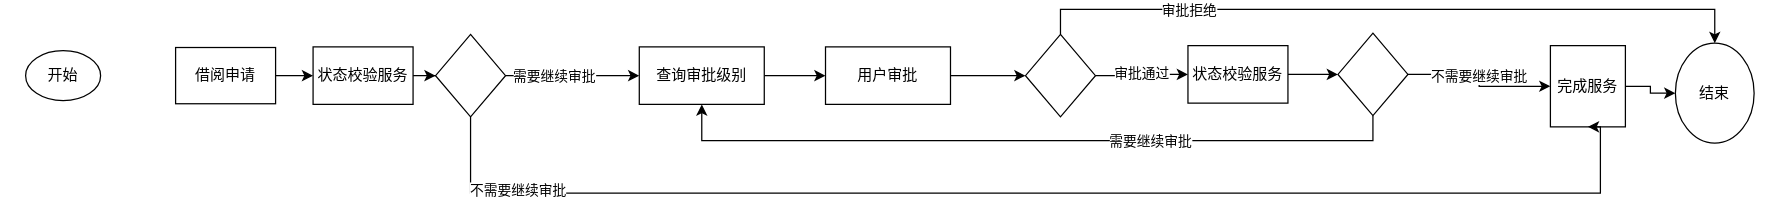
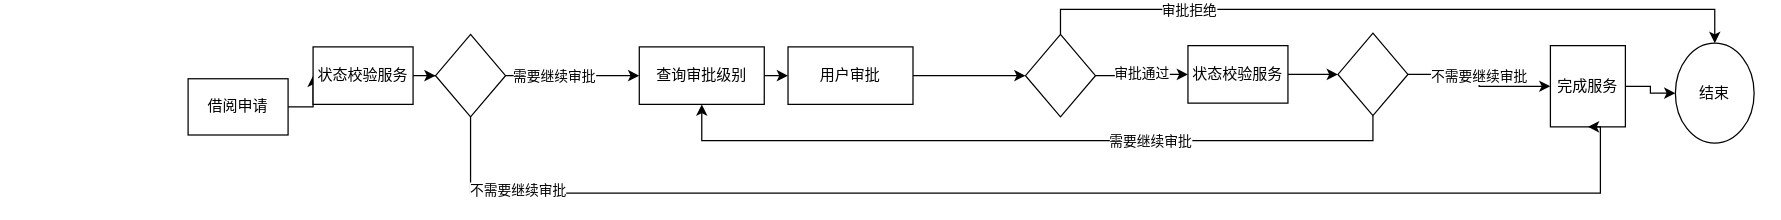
node "开始": removed
node "借阅申请": moved (226, 76) -> (238, 107)
node "用户审批": moved (888, 76) -> (851, 76)
